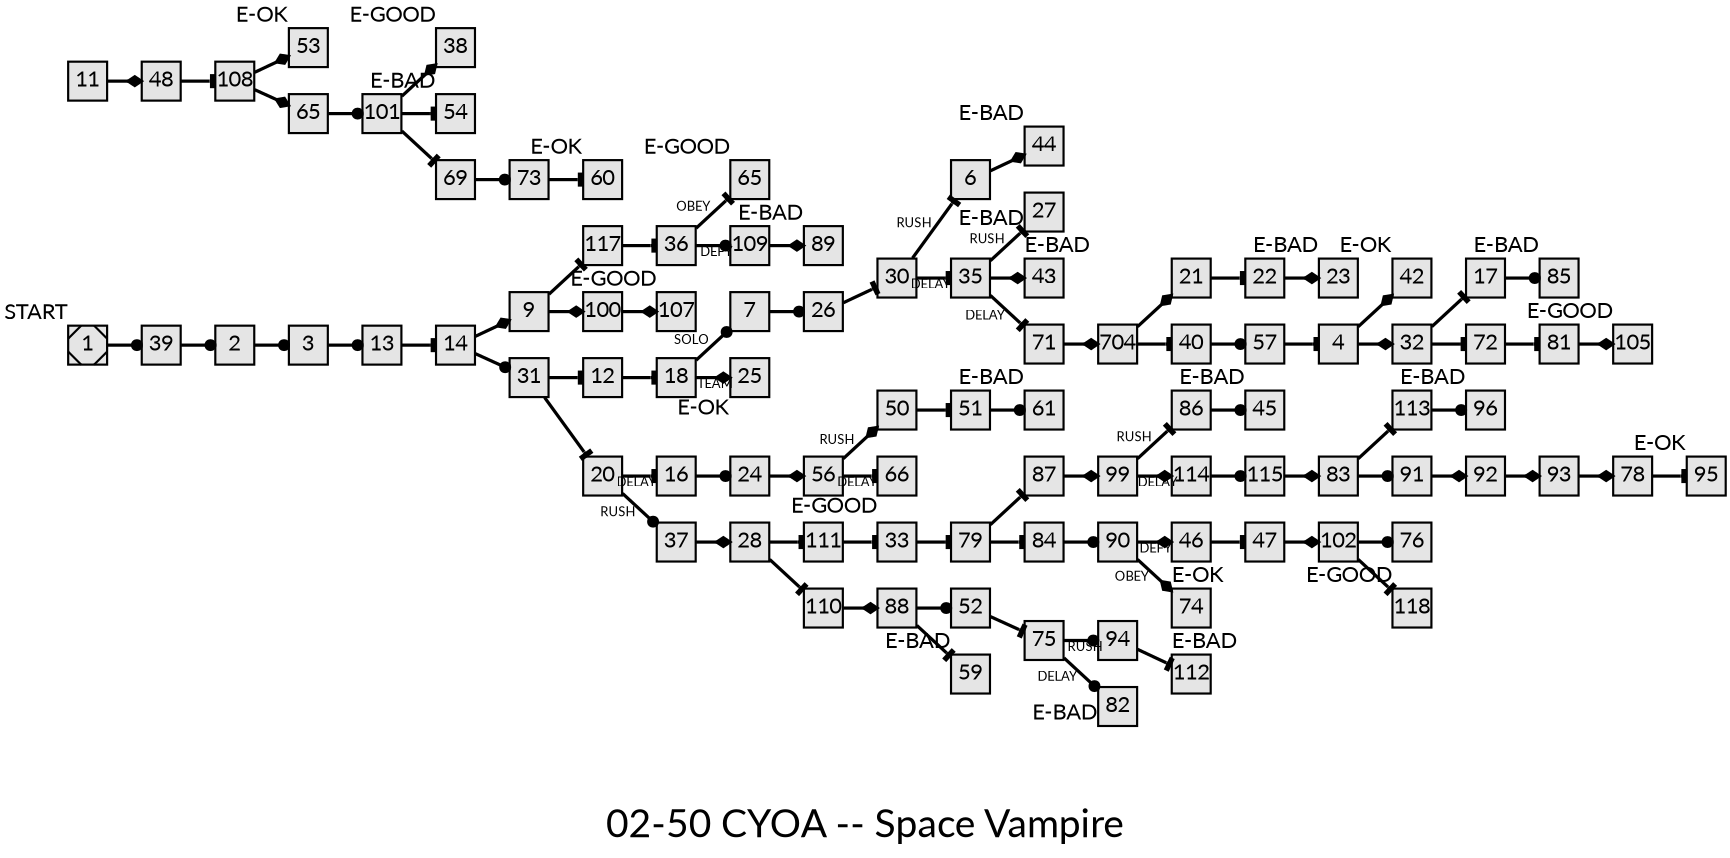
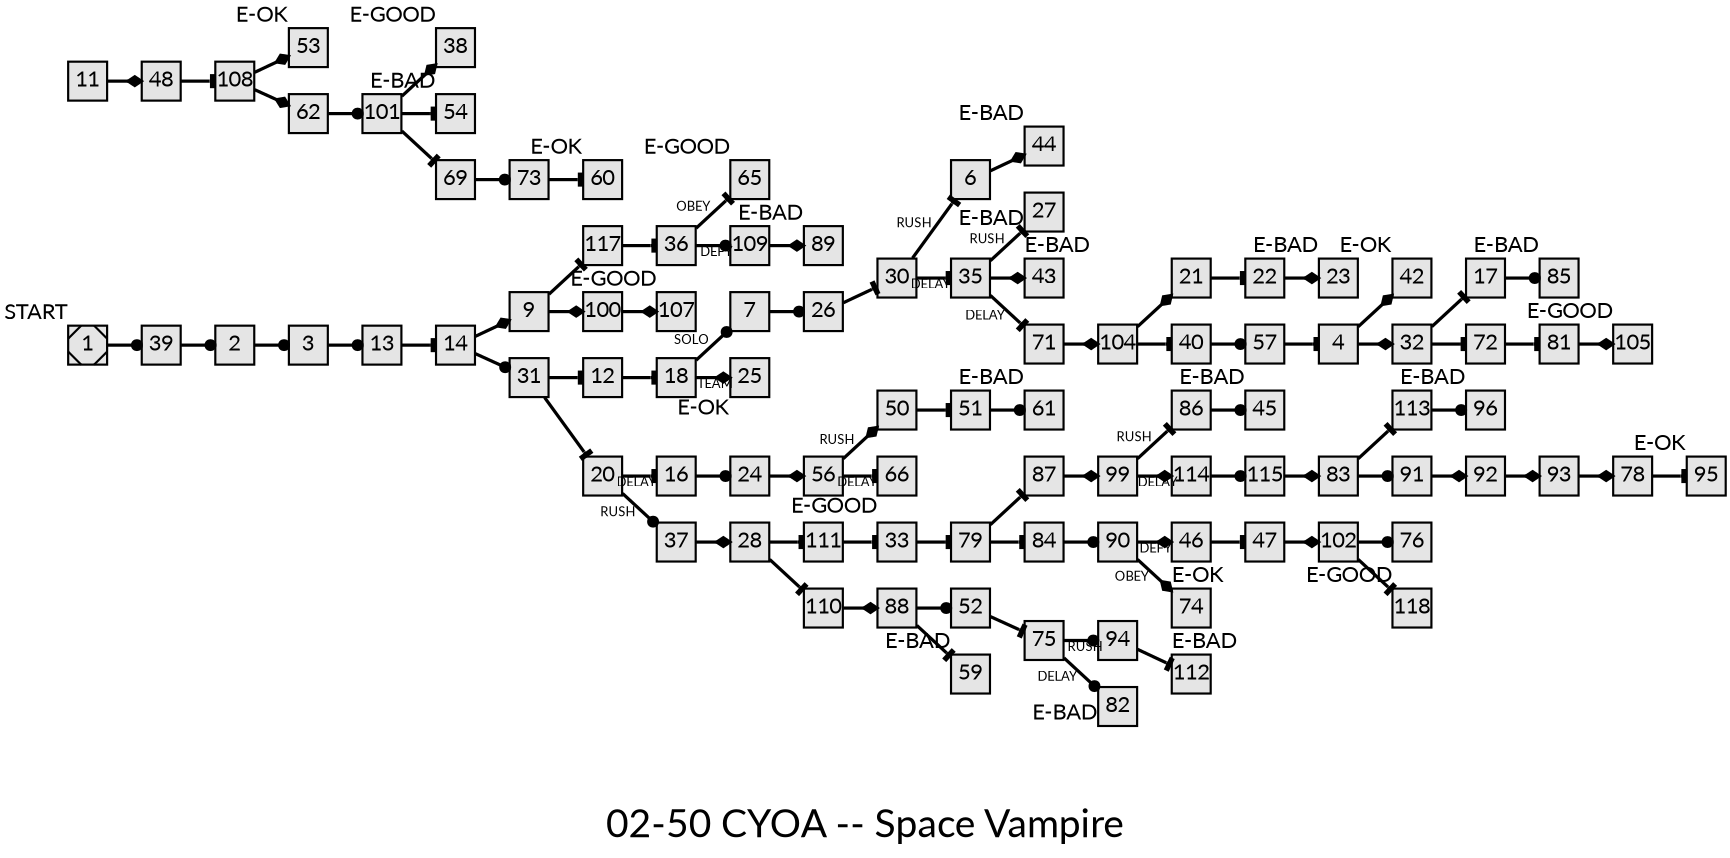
node "65": label "65" -> "62"
node "704": label "704" -> "104"
